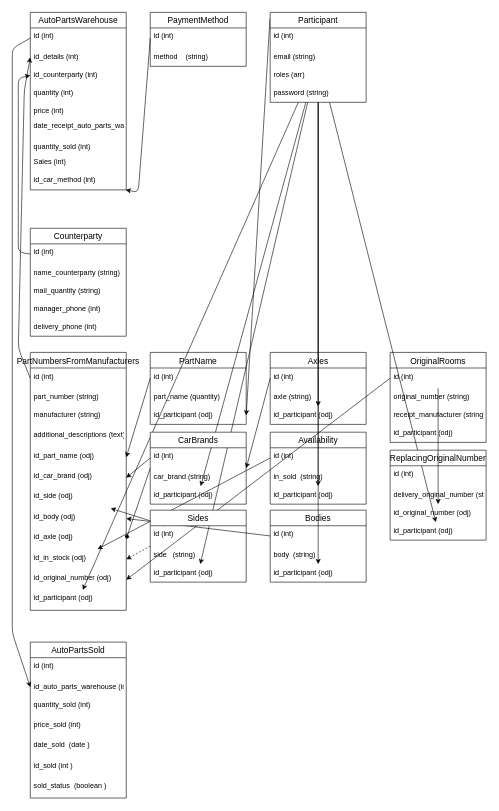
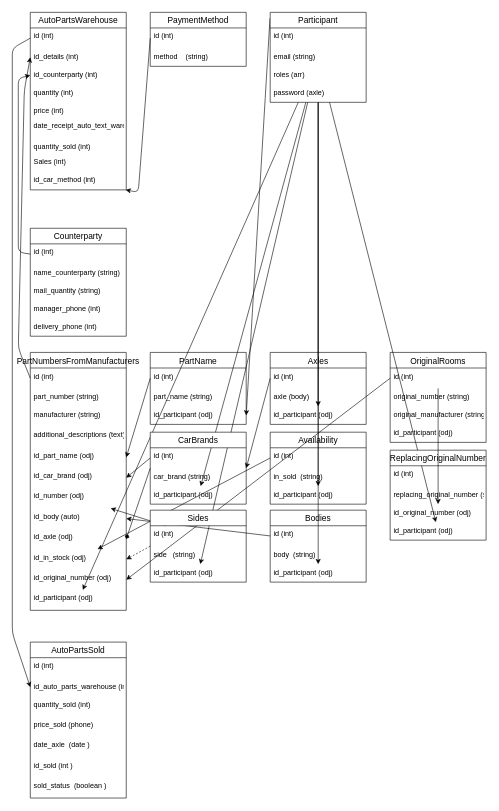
node "password (string)": label "password (string)" -> "password (axle)"
node "date_receipt_auto_parts_warehouse (date)": label "date_receipt_auto_parts_warehouse (date)" -> "date_receipt_auto_text_warehouse (date)"
node "part_name (quantity)": label "part_name (quantity)" -> "part_name (string)"
node "axle (string)": label "axle (string)" -> "axle (body)"
node "receipt_manufacturer (string)": label "receipt_manufacturer (string)" -> "original_manufacturer (string)"
node "delivery_original_number (string)": label "delivery_original_number (string)" -> "replacing_original_number (string)"
node "id_side (odj)": label "id_side (odj)" -> "id_number (odj)"
node "id_body (odj)": label "id_body (odj)" -> "id_body (auto)"
node "price_sold (int)": label "price_sold (int)" -> "price_sold (phone)"
node "date_sold (date )": label "date_sold (date )" -> "date_axle (date )"
